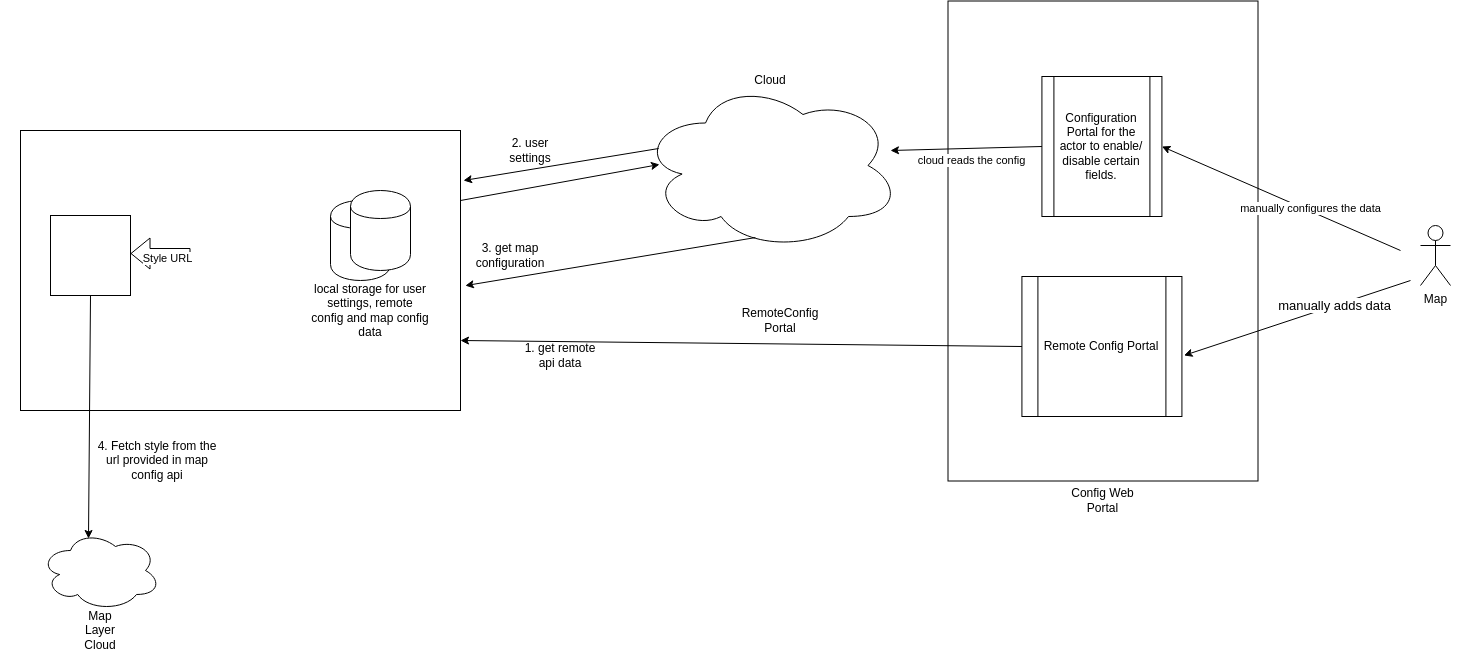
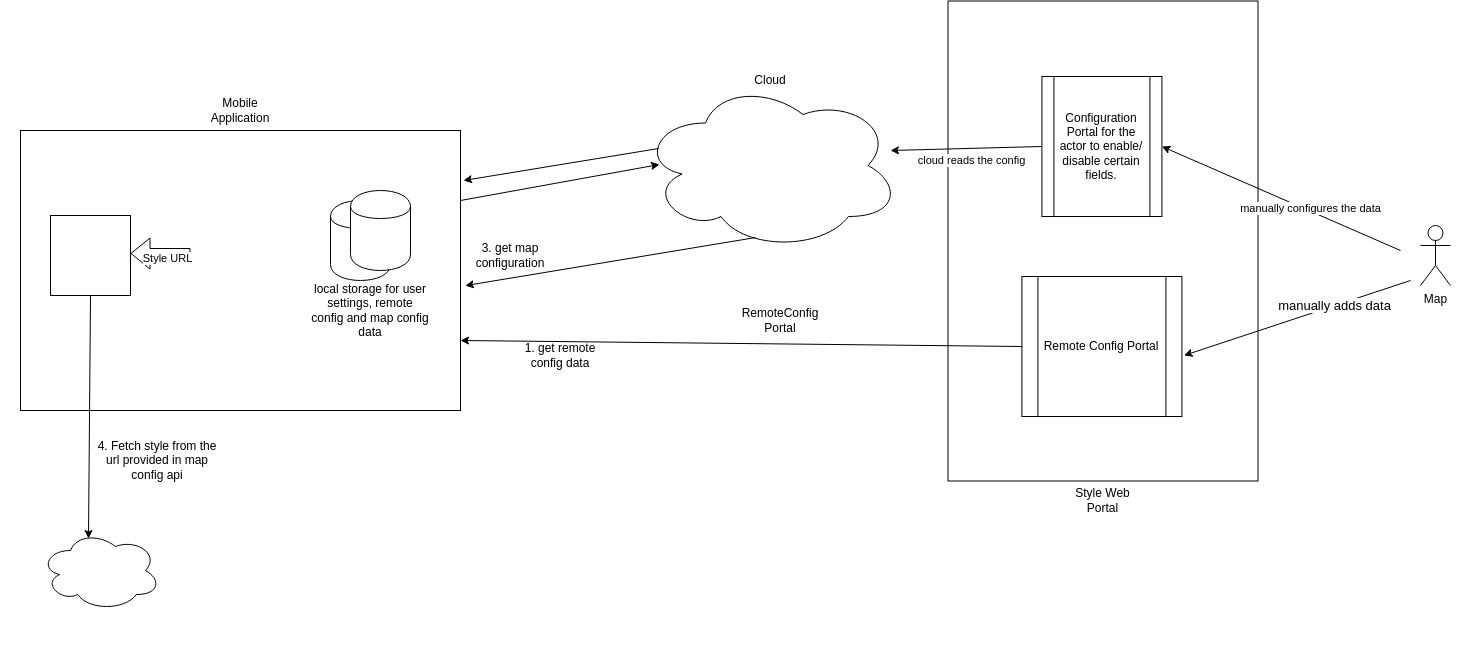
node "Mobile Application": added
node "2. user settings": removed
node "1. get remote api data": label "1. get remote api data" -> "1. get remote config data"
node "Config Web Portal": label "Config Web Portal" -> "Style Web Portal"
node "Map Layer Cloud": removed
